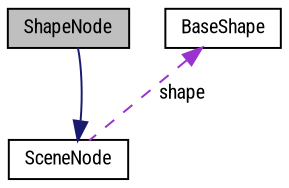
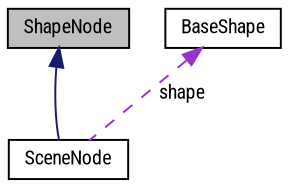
edge "ShapeNode" -> "SceneNode": reversed
